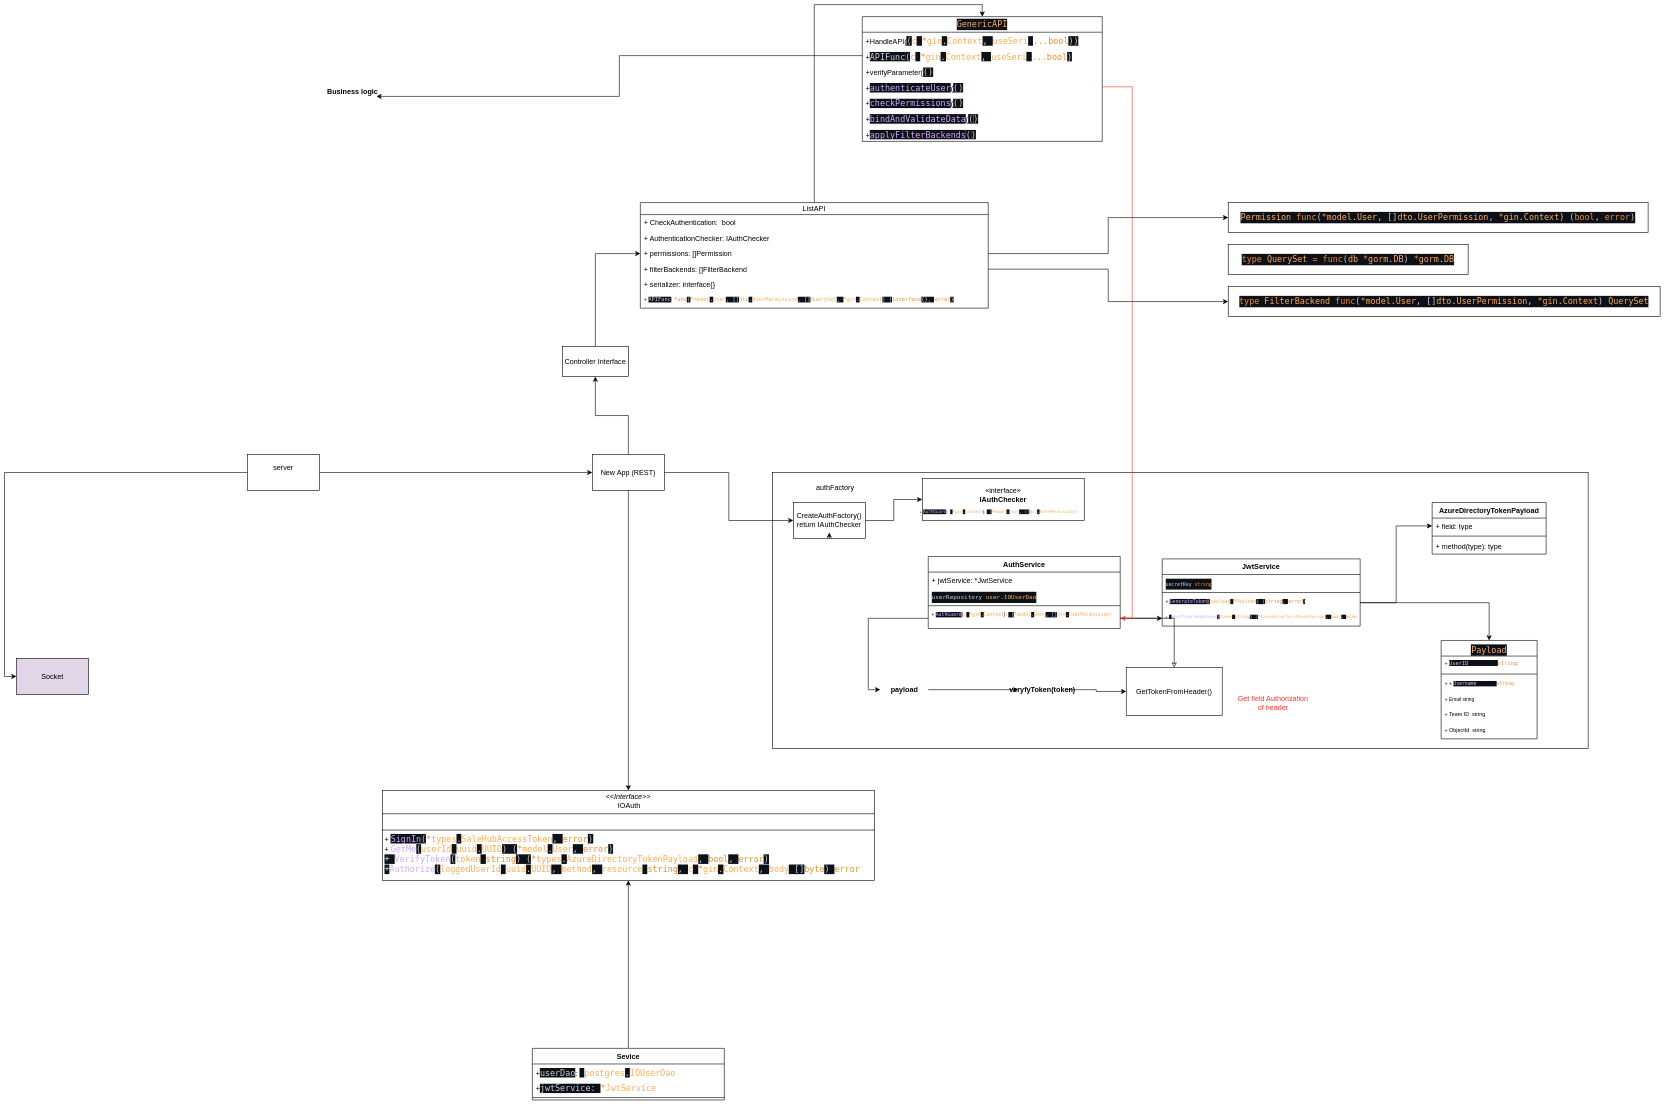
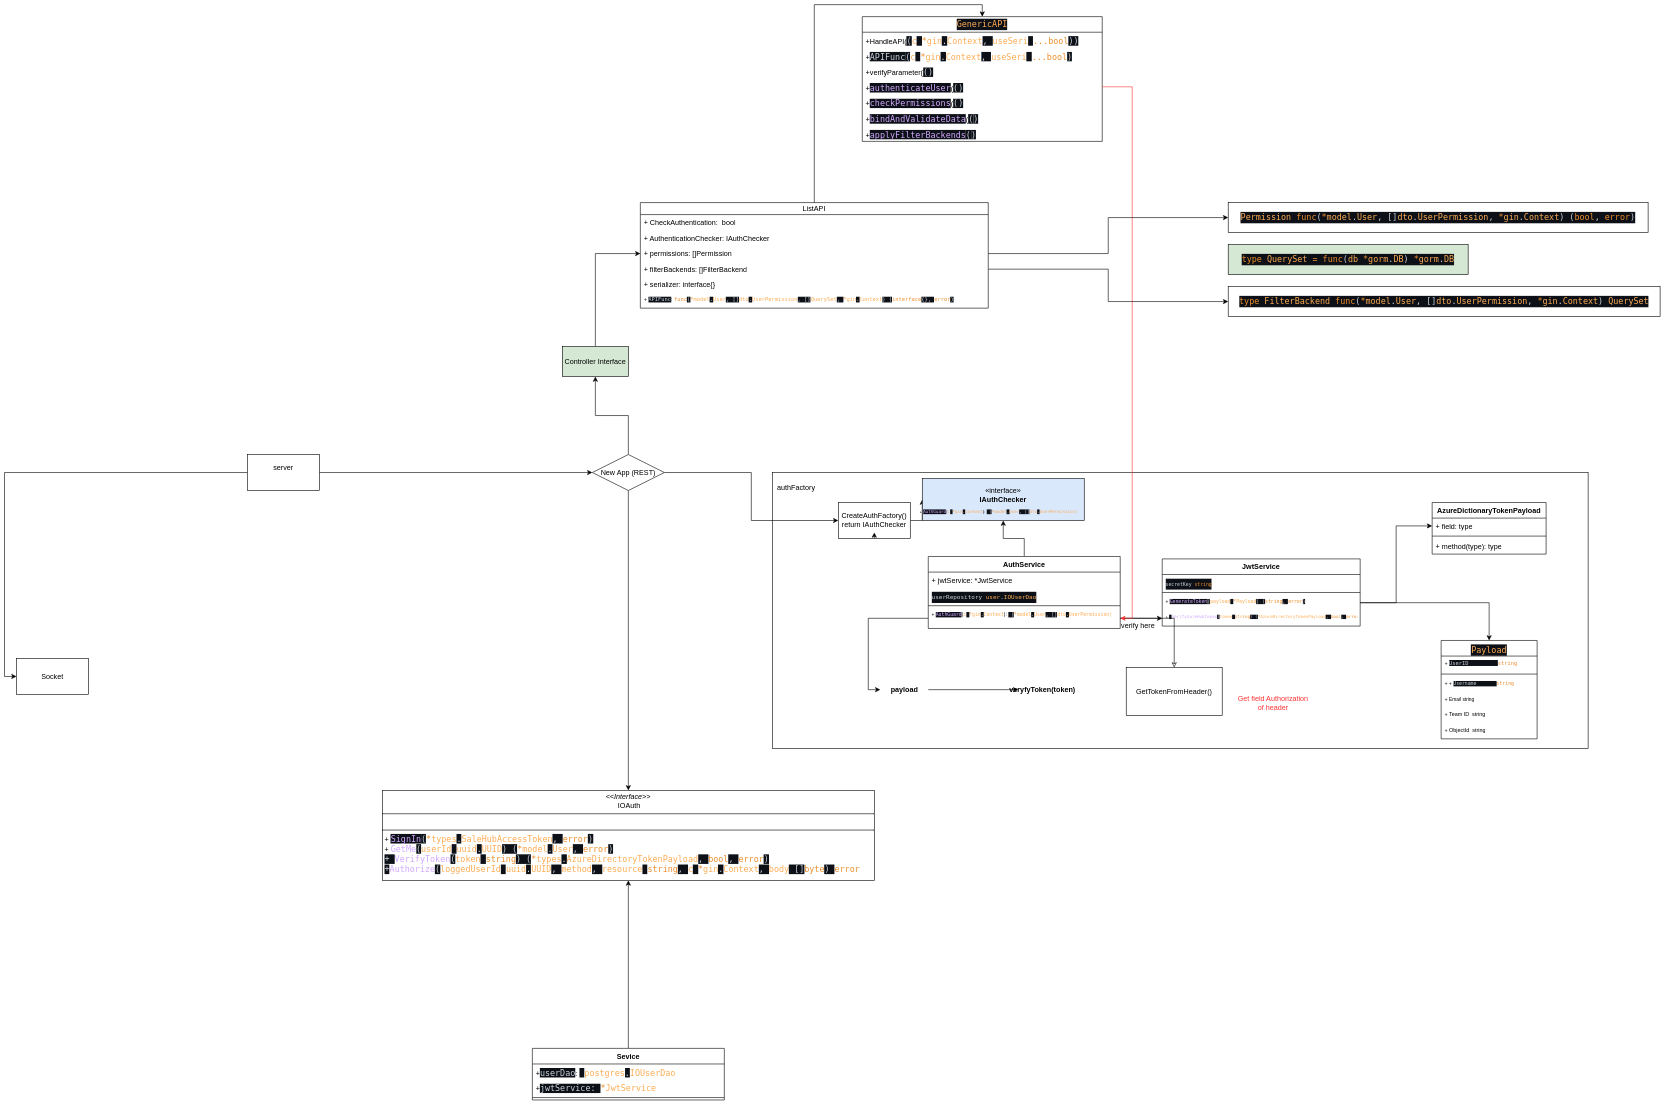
edge "+APIFunc(c *gin.Context, useSeri ...bool)" -> "Business logic": removed
node "Business logic": removed
node "type QuerySet = func(db *gorm.DB) *gorm.DB": fillcolor #ffffff -> #d5e8d4
node "Controller Interface": fillcolor #ffffff -> #d5e8d4
node "New App (REST)": shape rectangle -> diamond
node "authFactory": moved (836, 488) -> (797, 488)
node "«interface» IAuthChecker": fillcolor #ffffff -> #dae8fc
node "AzureDirectoryTokenPayload": label "AzureDirectoryTokenPayload" -> "AzureDictionaryTokenPayload"
node "CreateAuthFactory() return IAuthChecker": moved (830, 521) -> (875, 521)
edge "AuthService" -> "«interface» IAuthChecker": added
node "verify here": added
node "Socket": fillcolor #e1d5e7 -> #ffffff
edge "veryfyToken(token)" -> "GetTokenFromHeader()": removed
